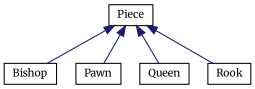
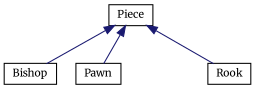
node "Queen": removed
